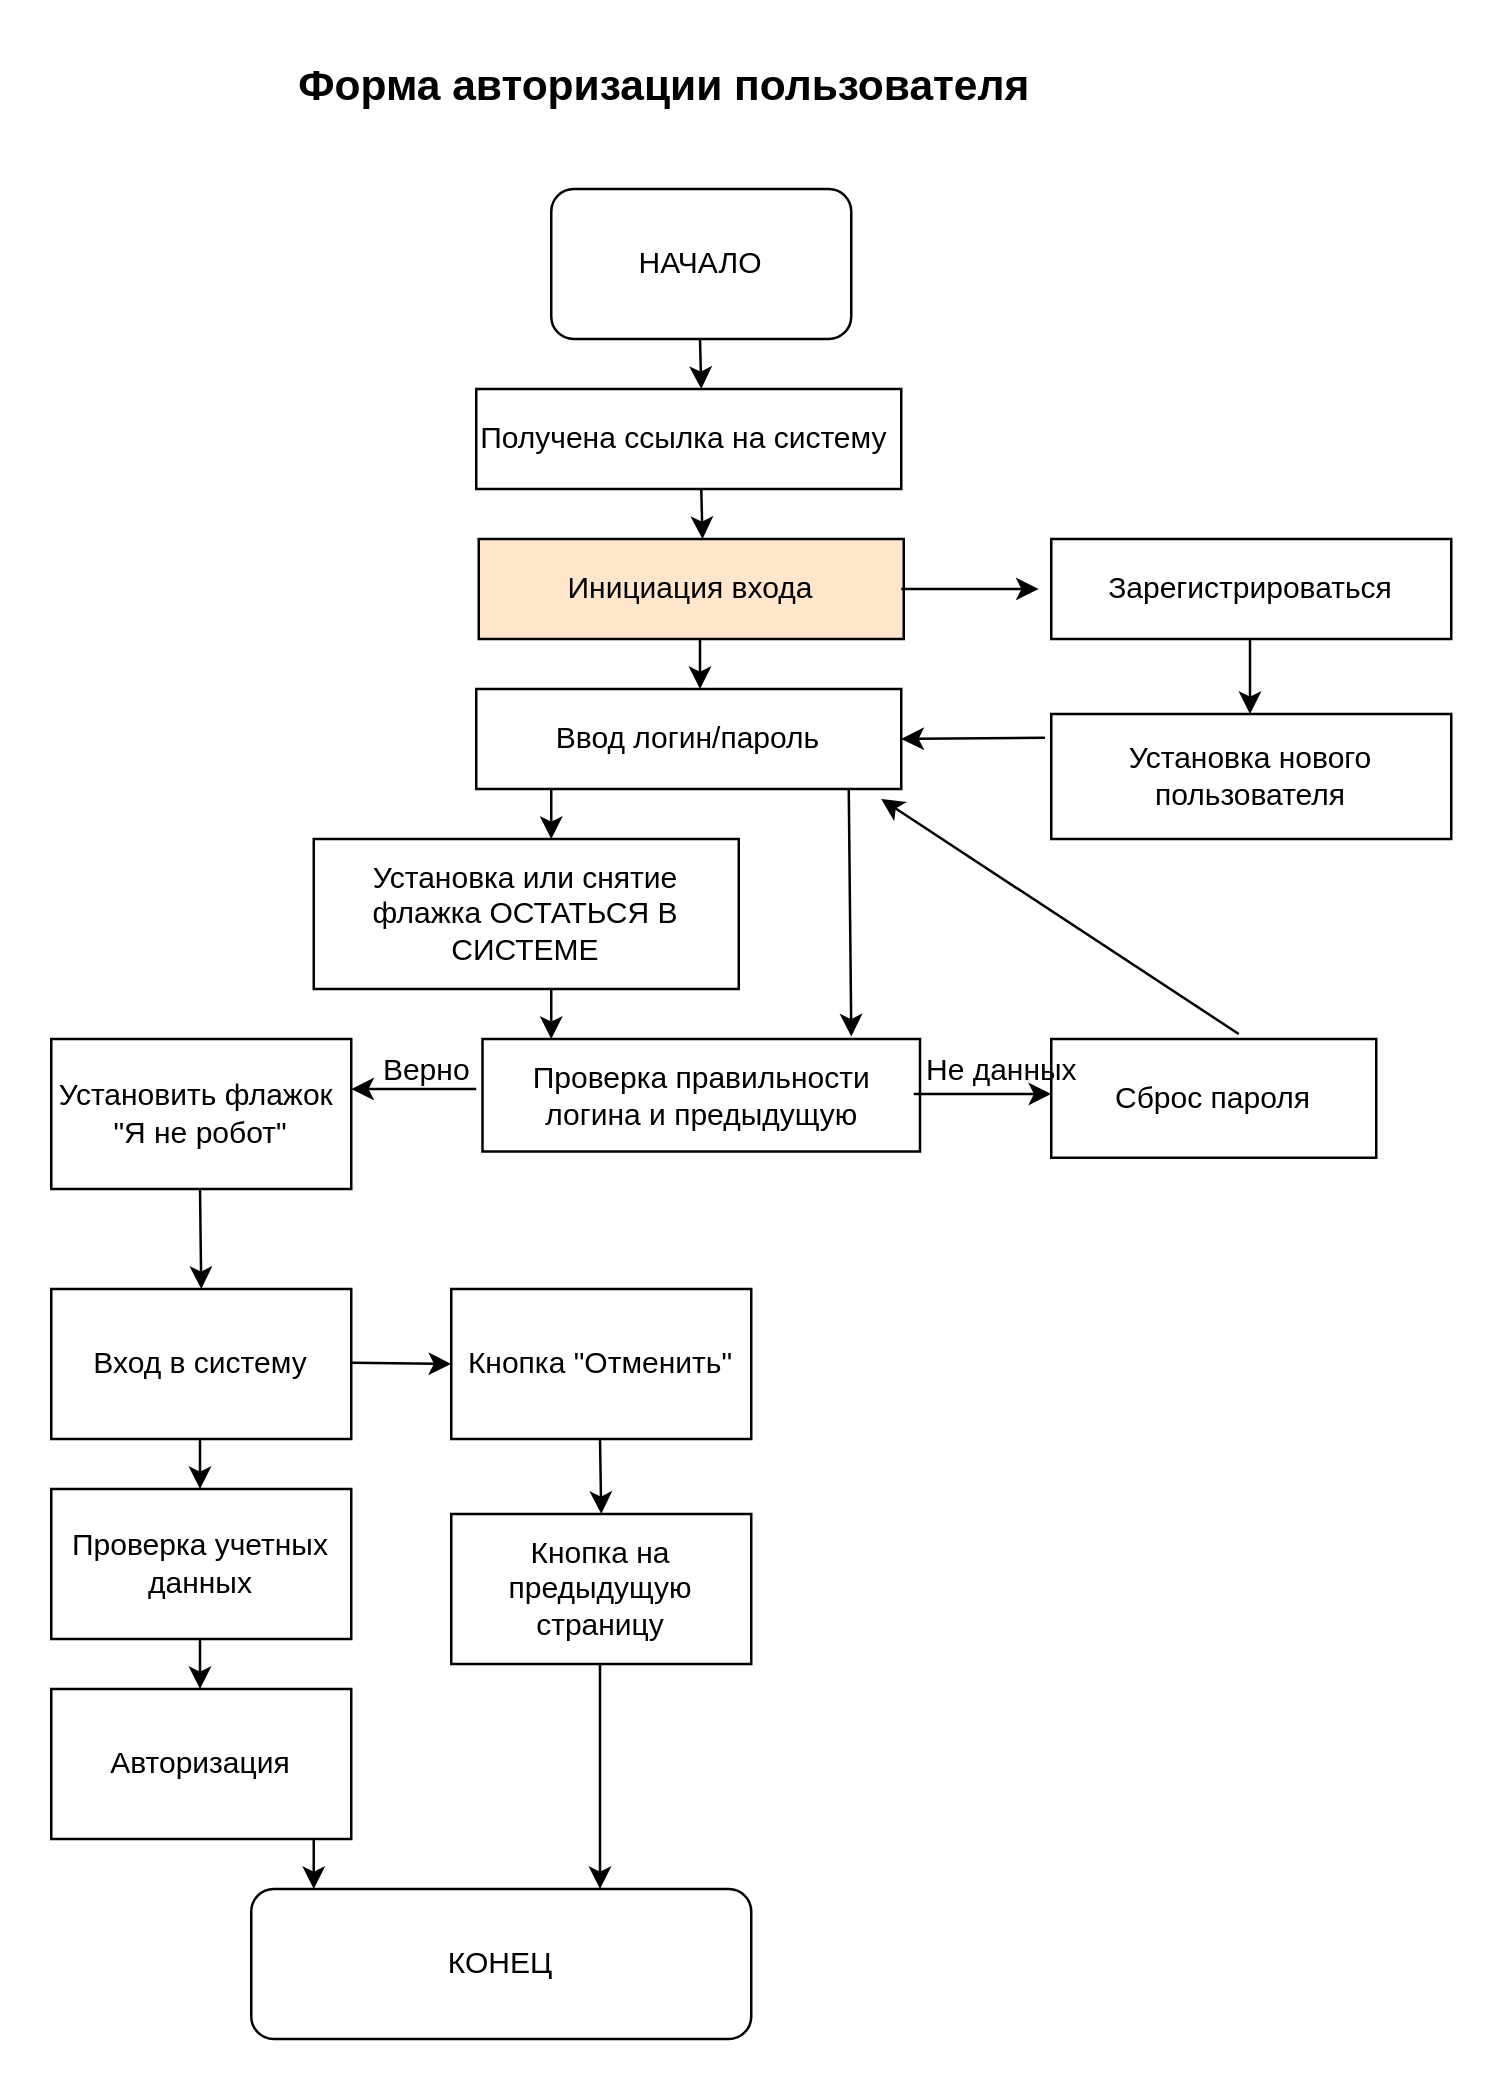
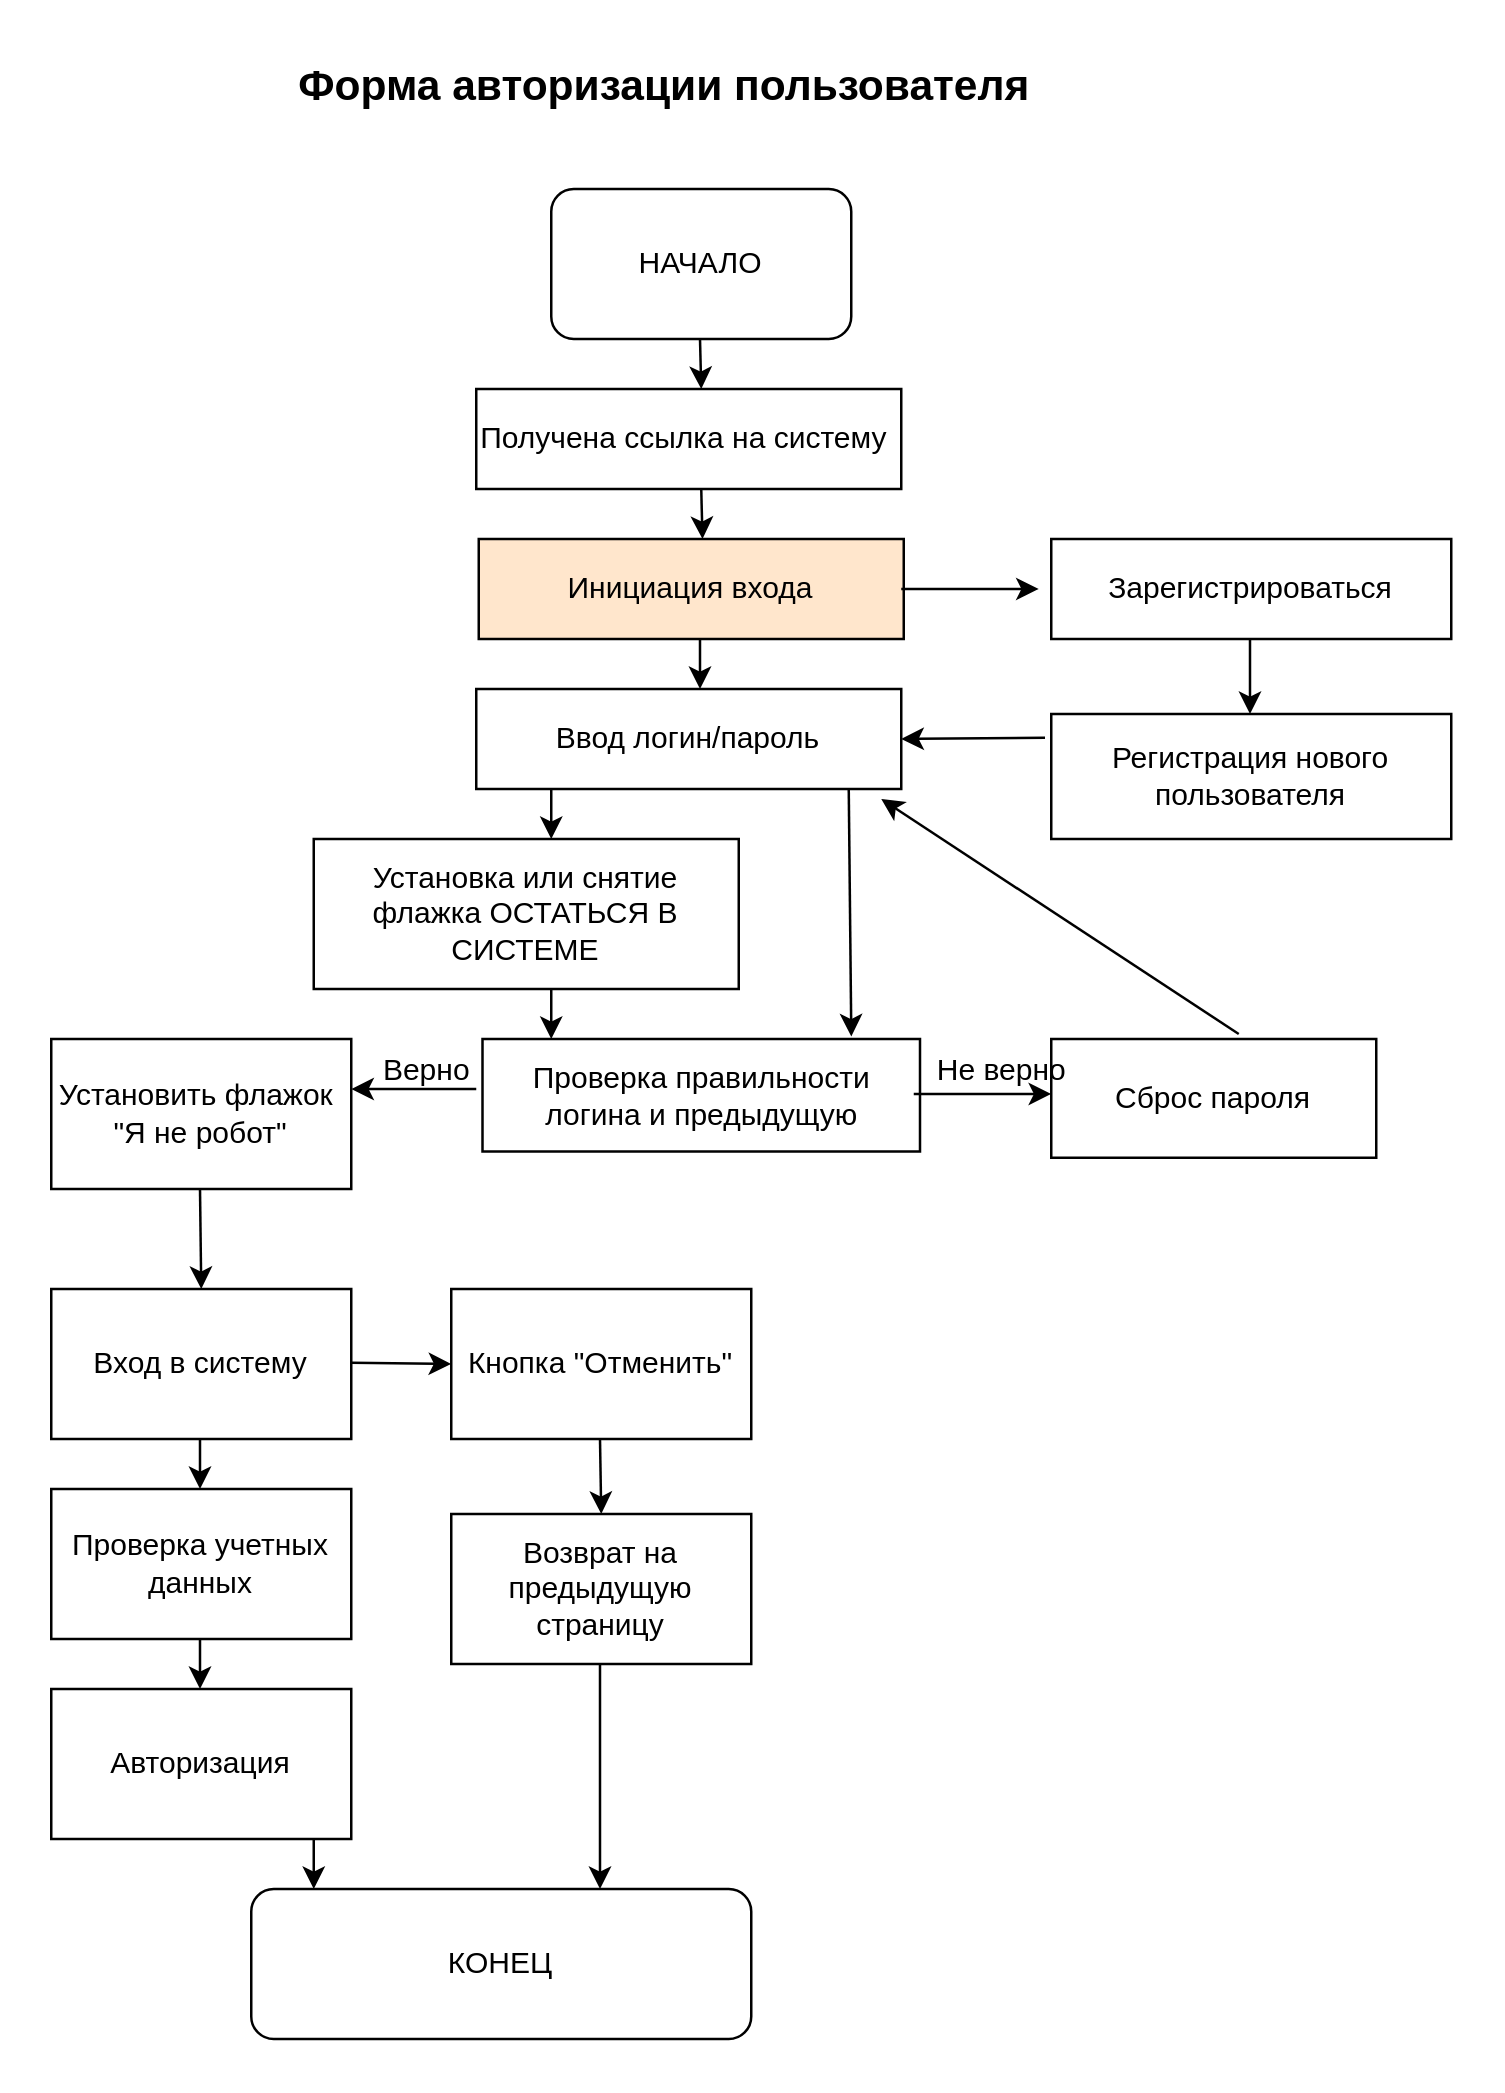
node "Установка нового пользователя": label "Установка нового пользователя" -> "Регистрация нового пользователя"
node "Не данных": label "Не данных" -> "Не верно"
node "Кнопка на предыдущую страницу": label "Кнопка на предыдущую страницу" -> "Возврат на предыдущую страницу"
